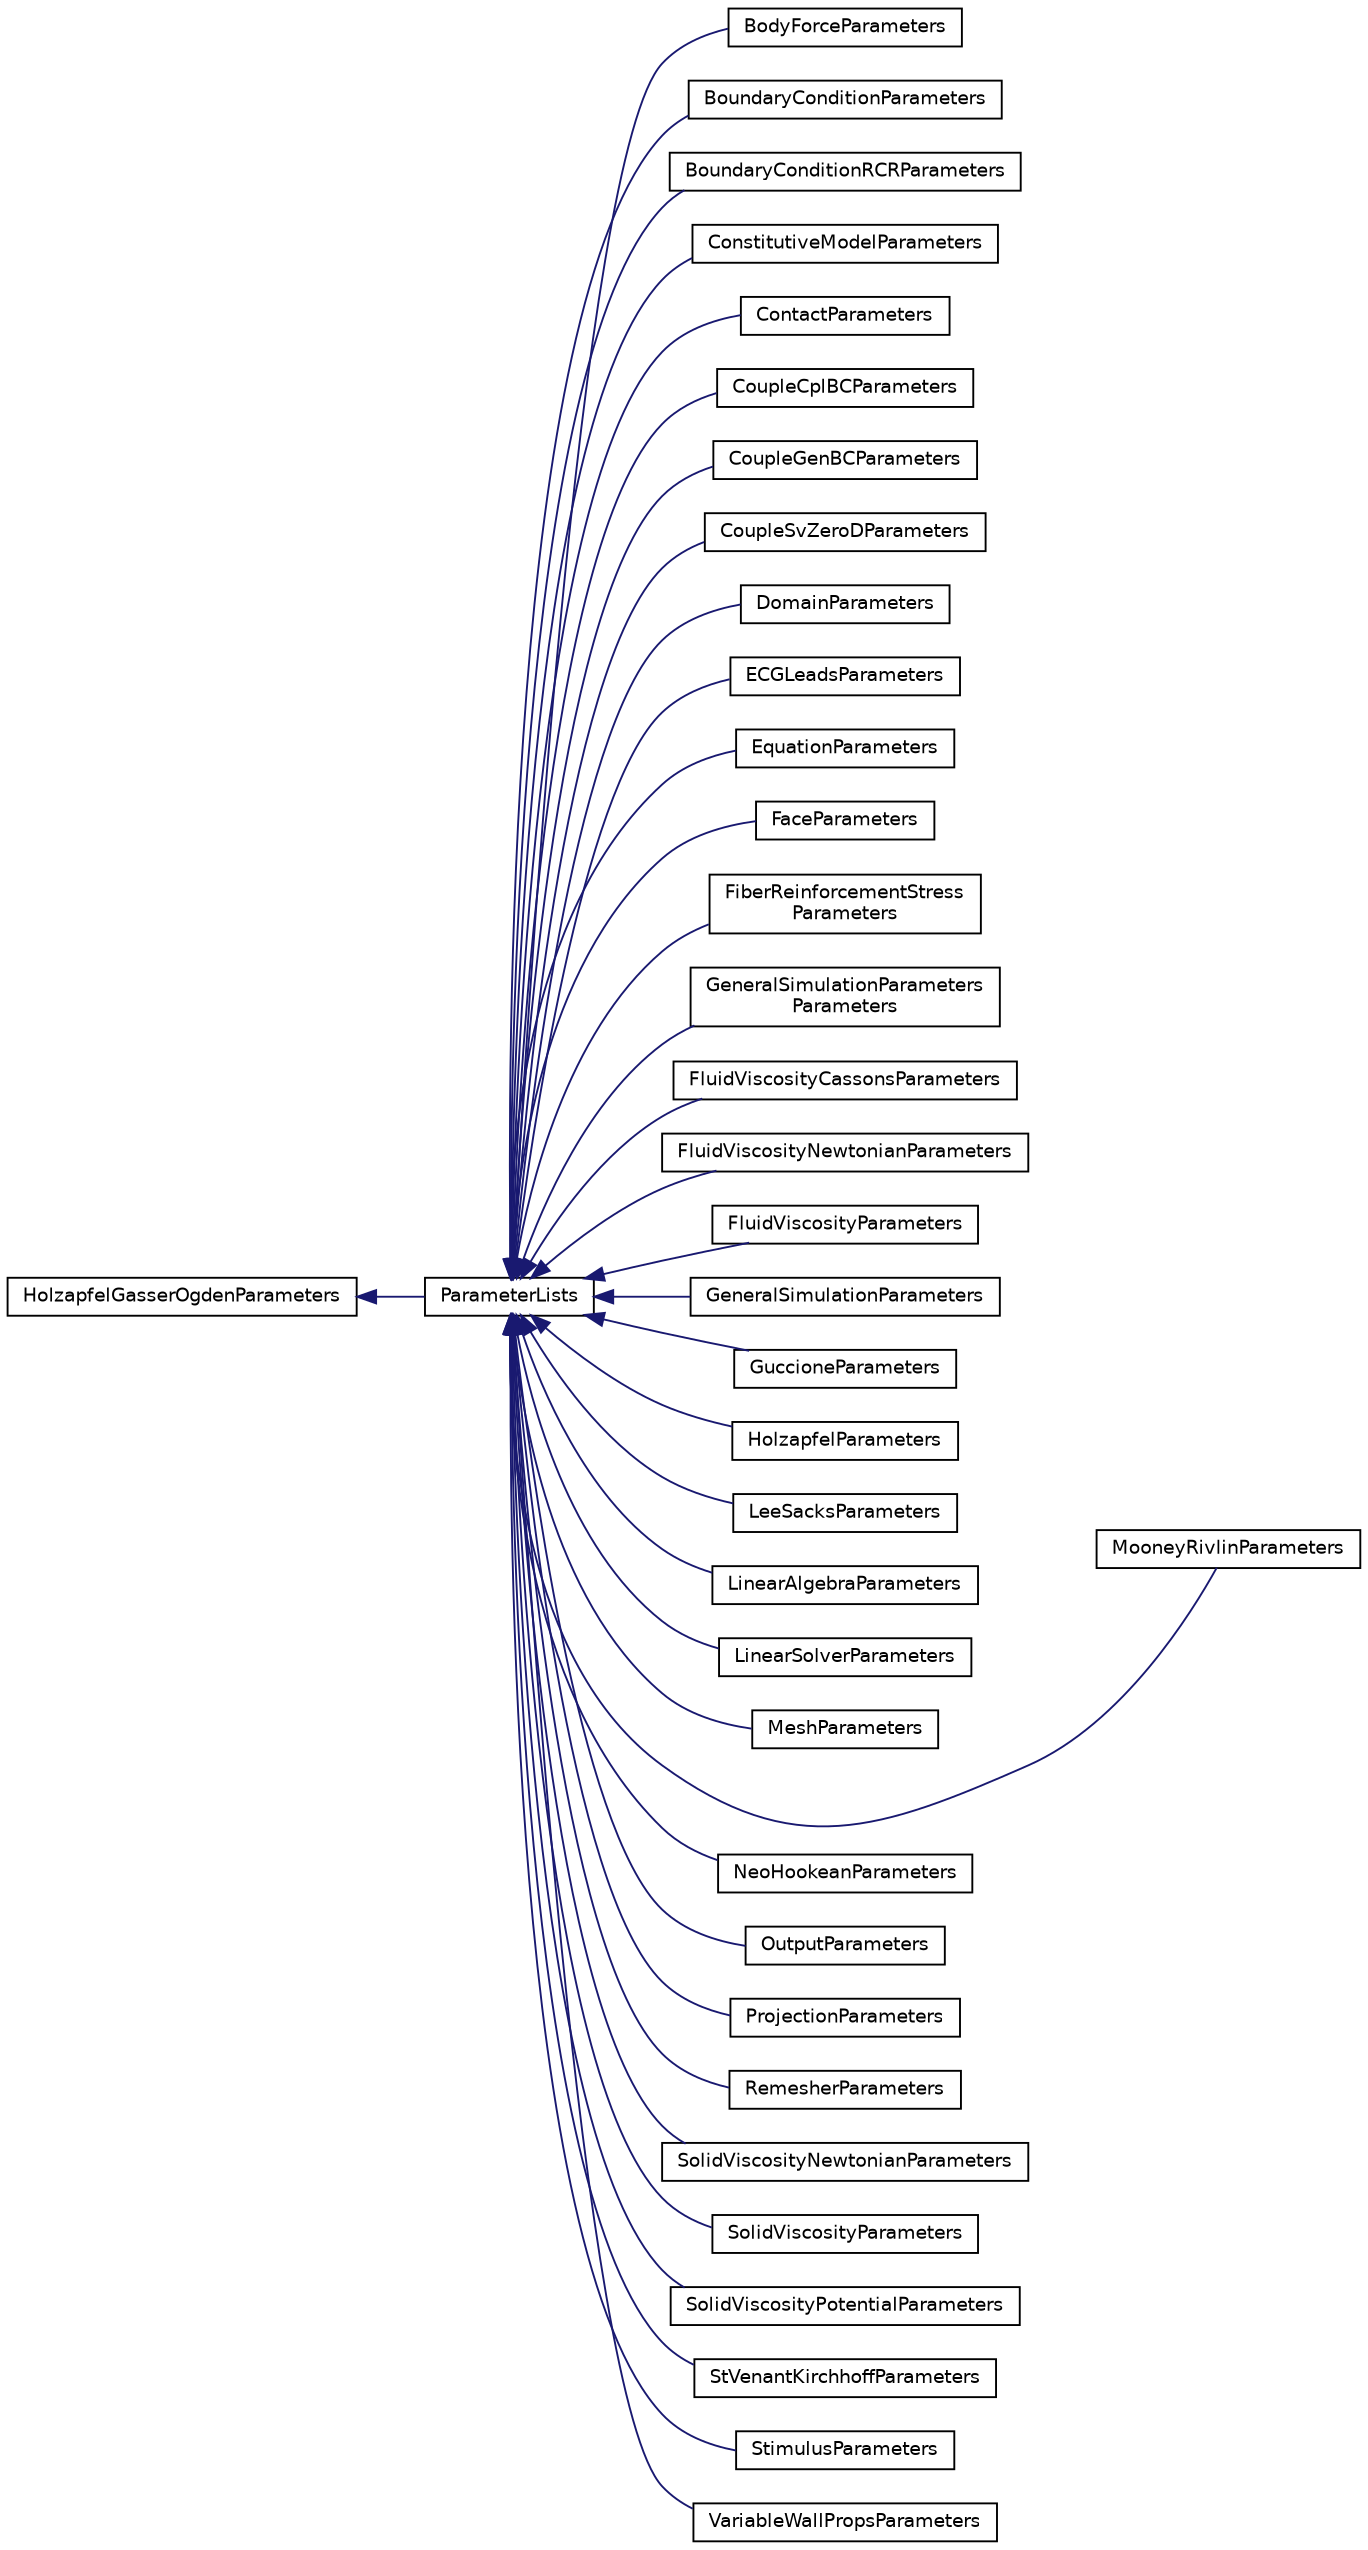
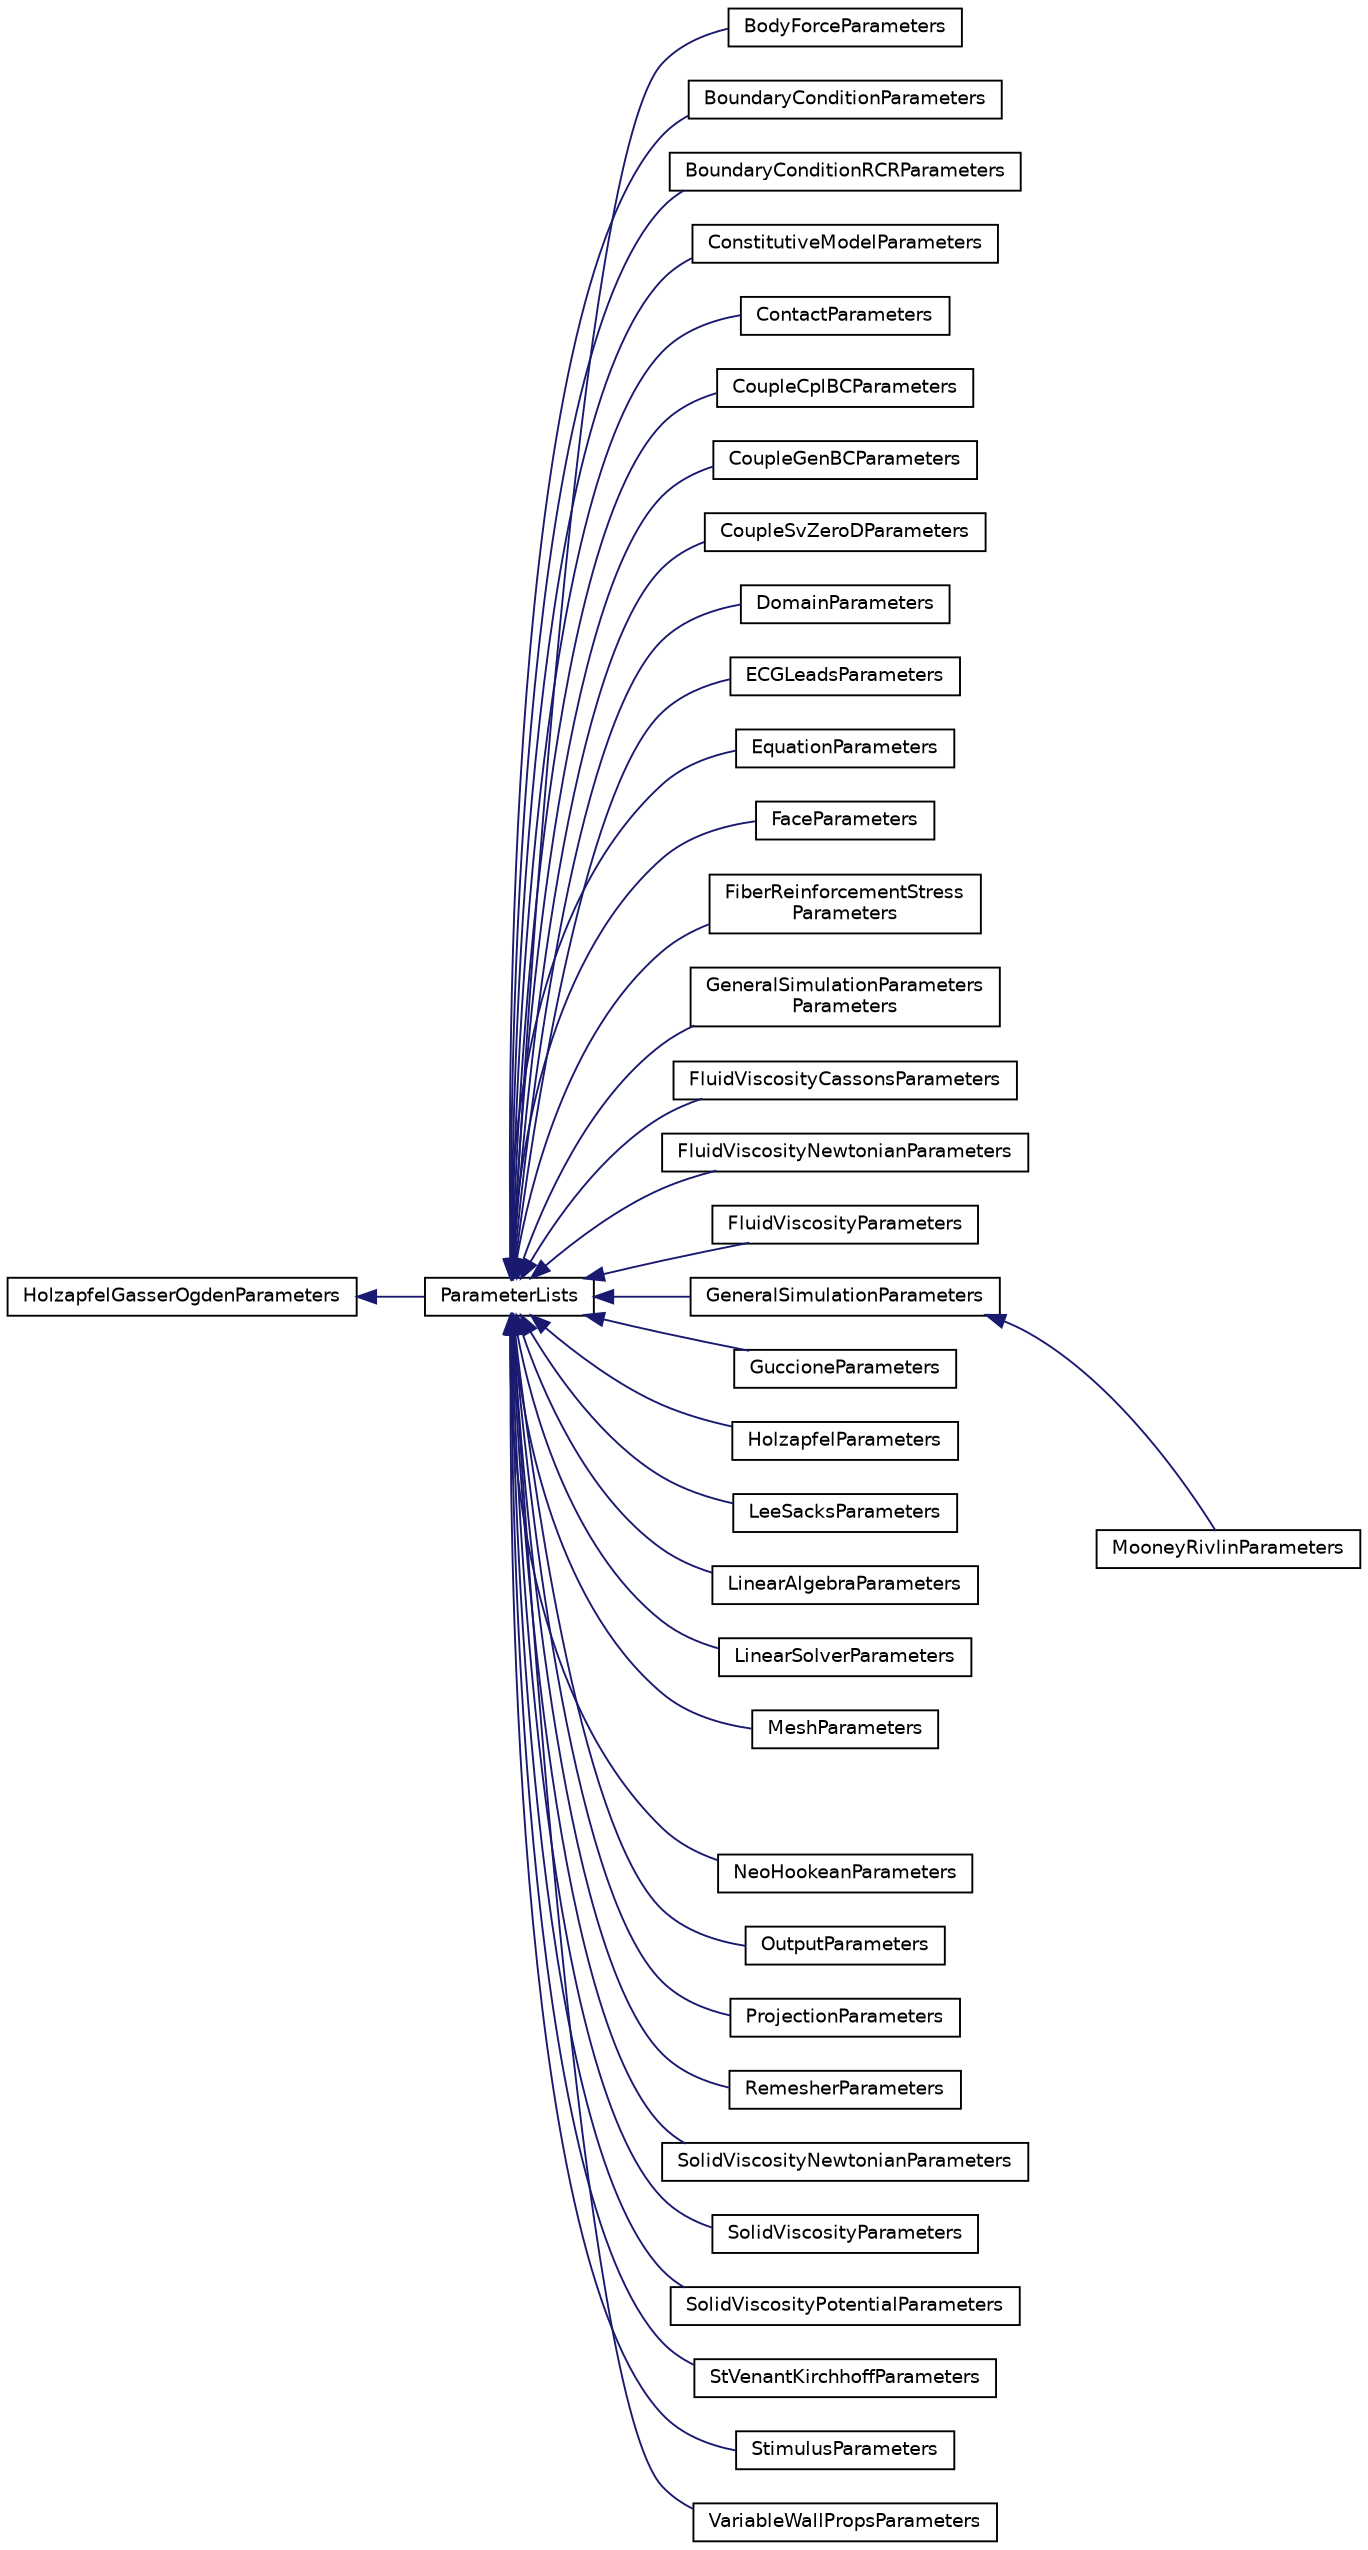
edge "MooneyRivlinParameters" -> "ParameterLists": now "MooneyRivlinParameters" -> "GeneralSimulationParameters"
